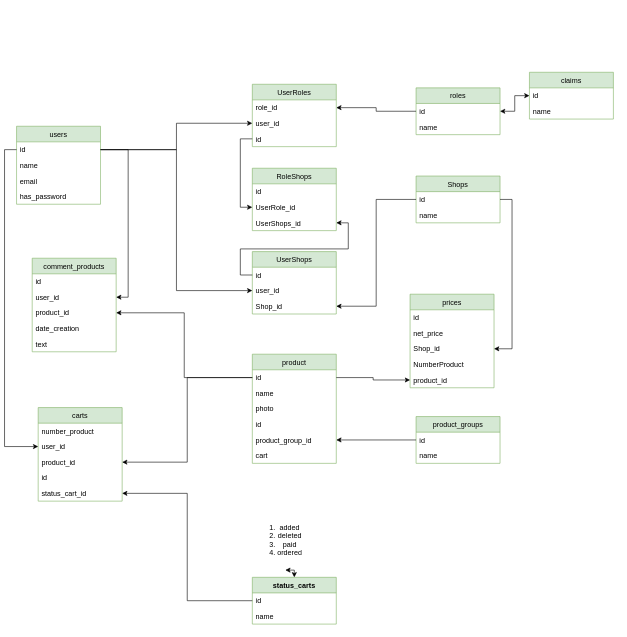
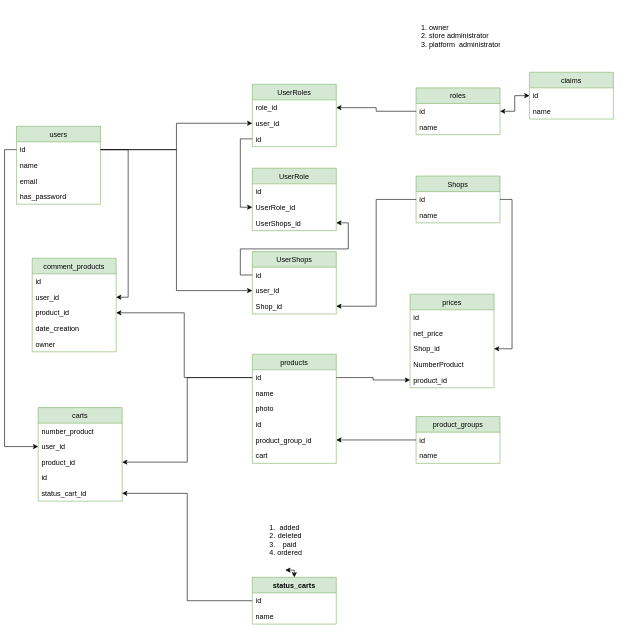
node "owner store administrator platform administrator": added
node "RoleShops": label "RoleShops" -> "UserRole"
node "text": label "text" -> "owner"
node "product": label "product" -> "products"
